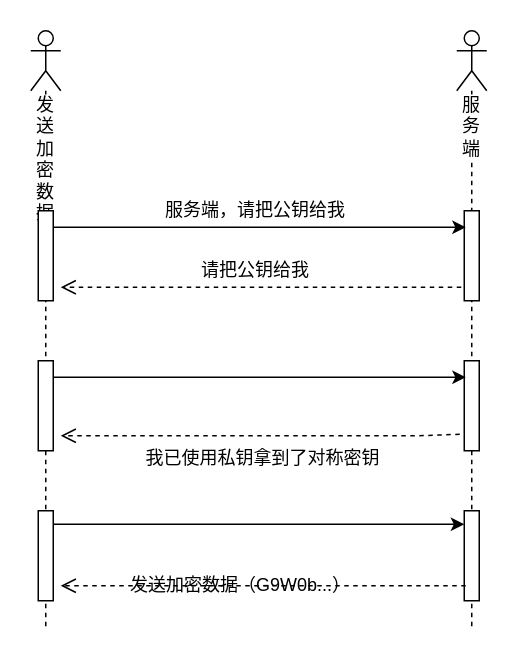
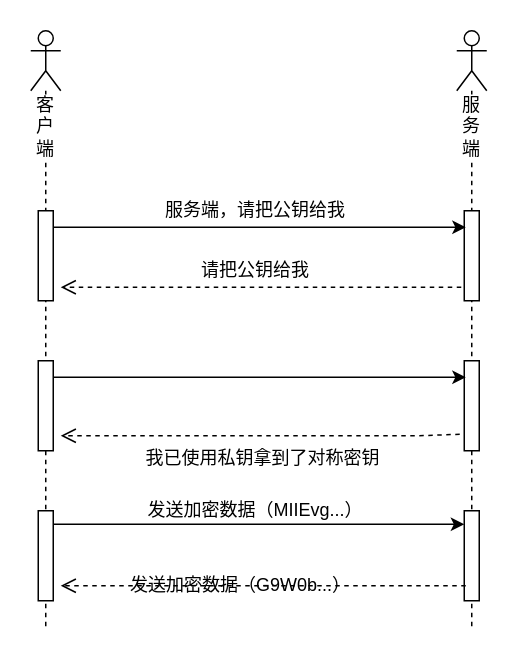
node "发送加密数据": label "发送加密数据" -> "客户端"
node "发送加密数据（MIIEvg...）": added
